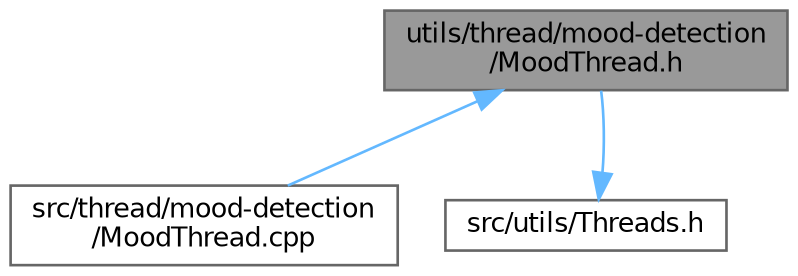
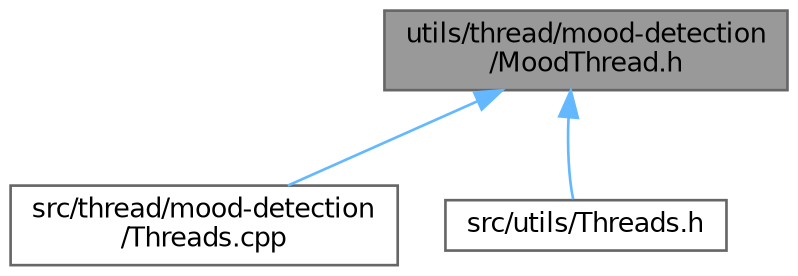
edge "utils/thread/mood-detection /MoodThread.h" -> "src/utils/Threads.h": reversed
node "src/thread/mood-detection /MoodThread.cpp": label "src/thread/mood-detection /MoodThread.cpp" -> "src/thread/mood-detection /Threads.cpp"
